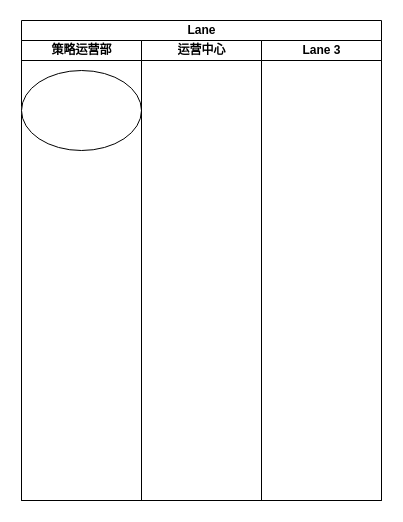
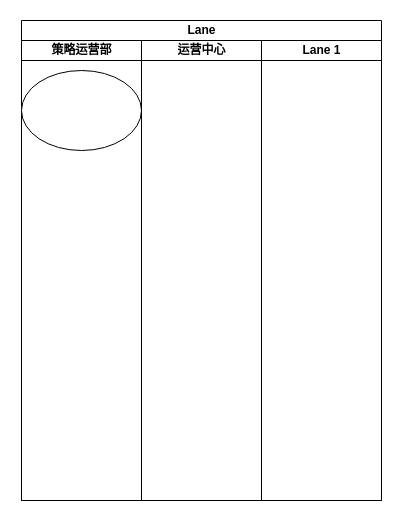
node "Lane 3": label "Lane 3" -> "Lane 1"
